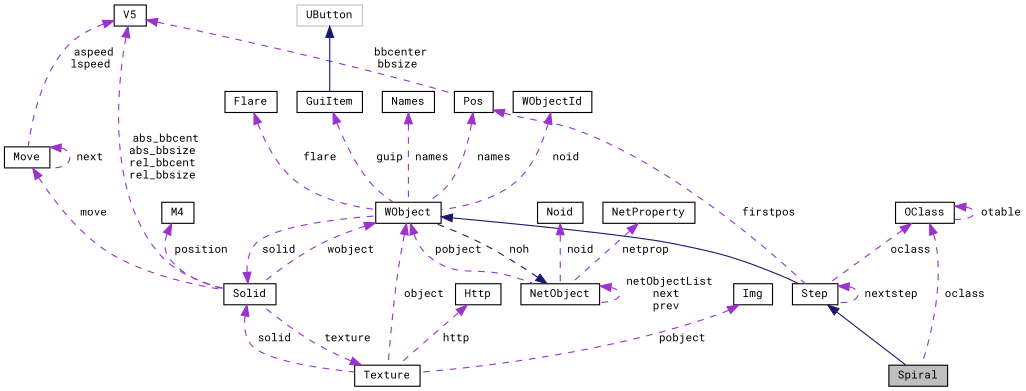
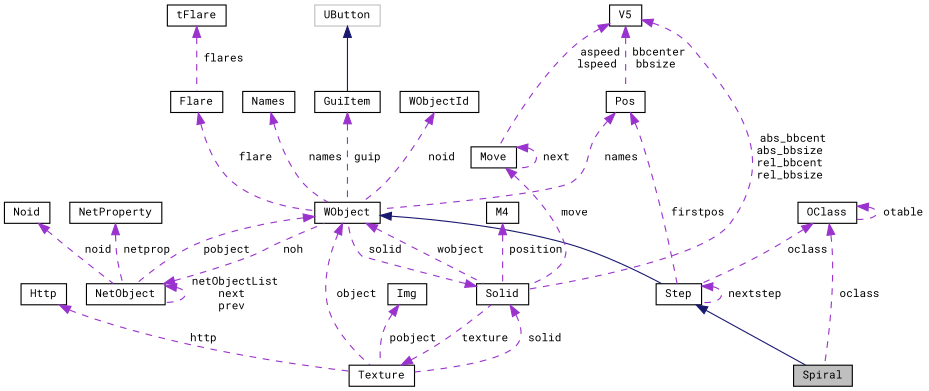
node "tFlare": added
edge "WObject" -> "NetObject": color midnightblue -> darkorchid3
